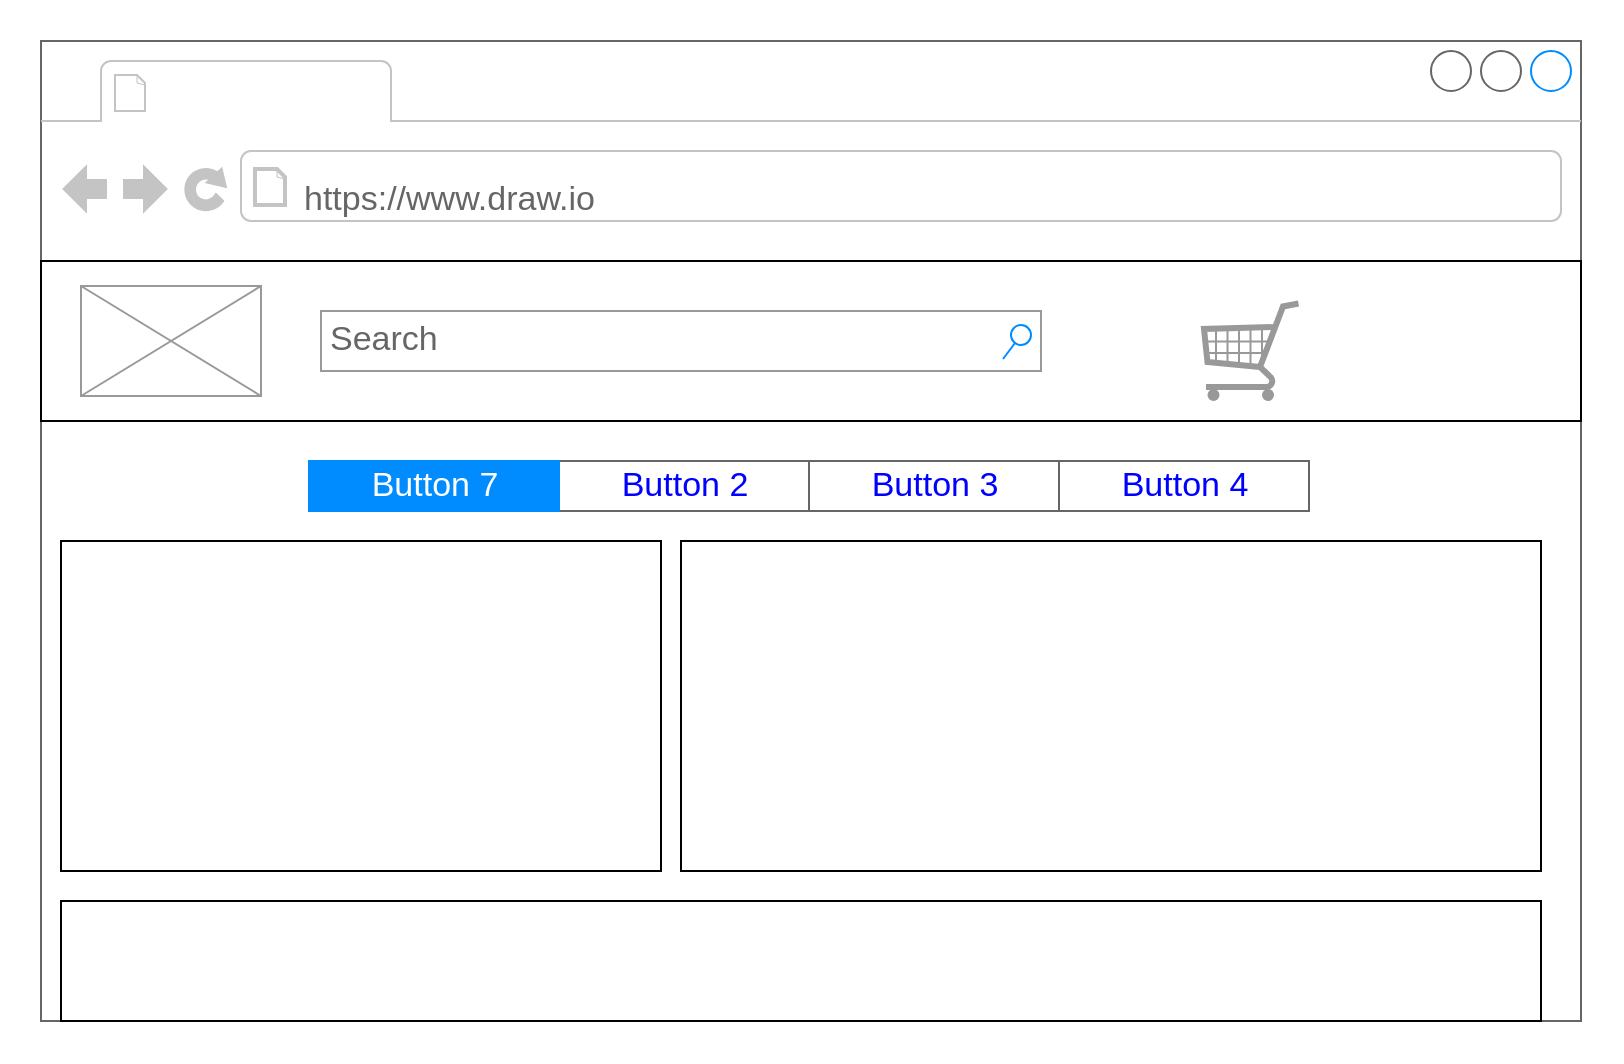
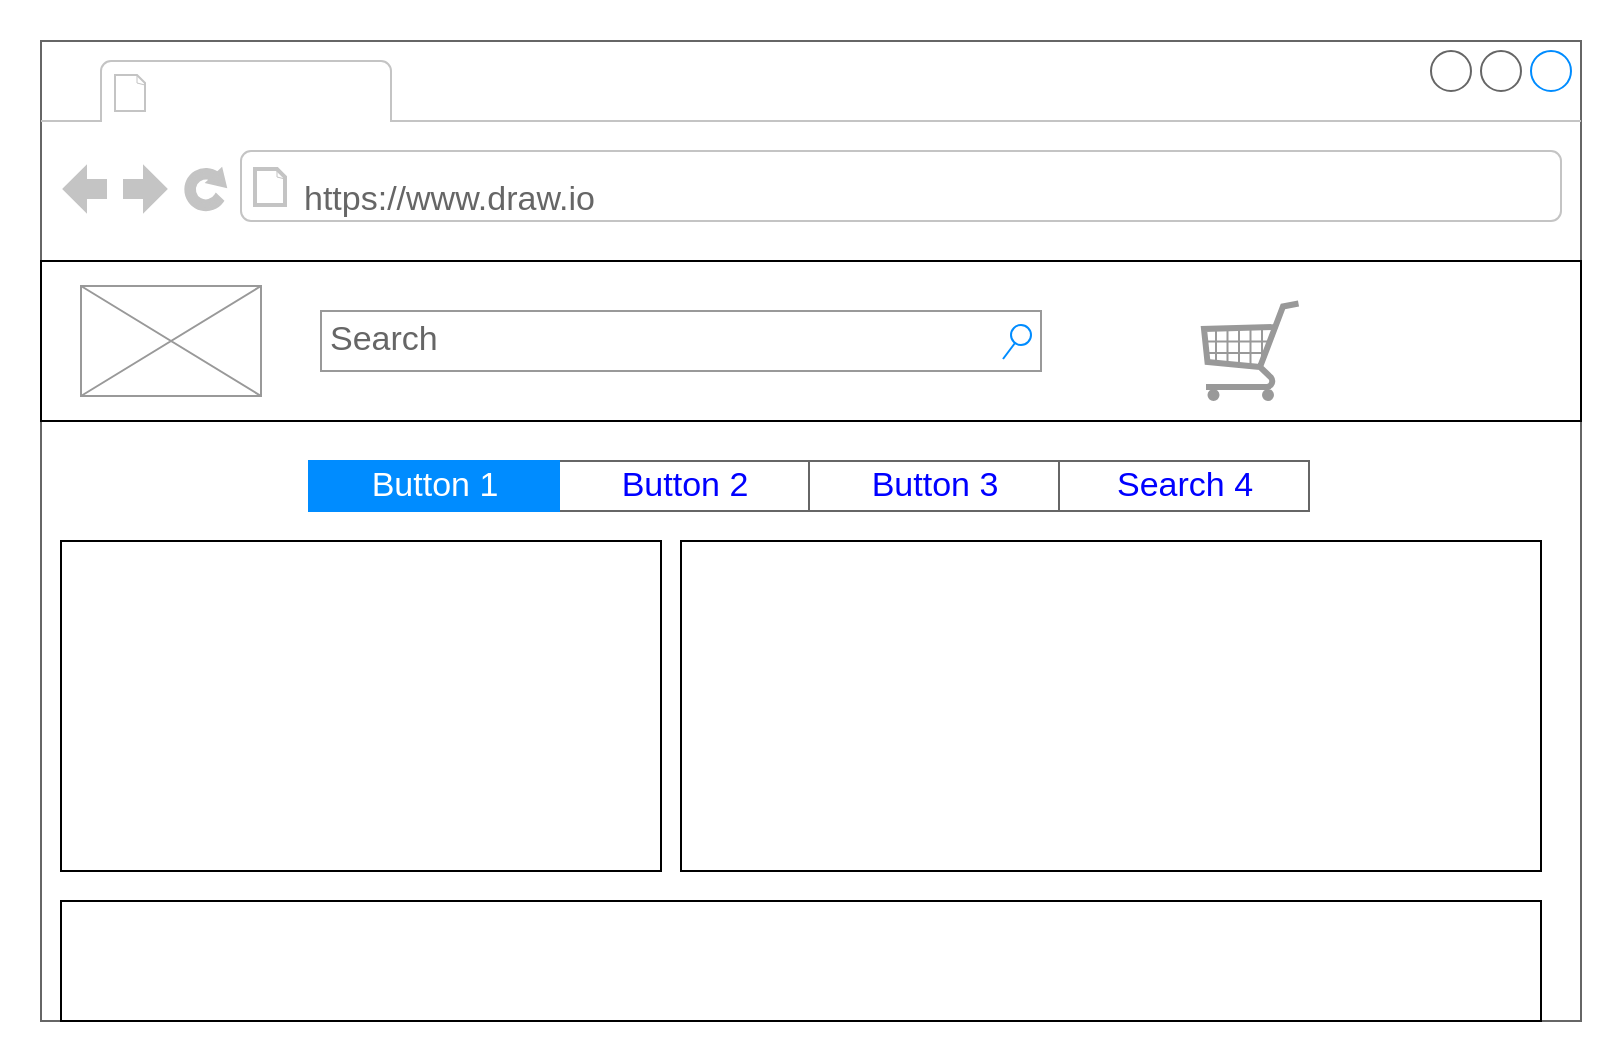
node "Button 7": label "Button 7" -> "Button 1"
node "Button 4": label "Button 4" -> "Search 4"
